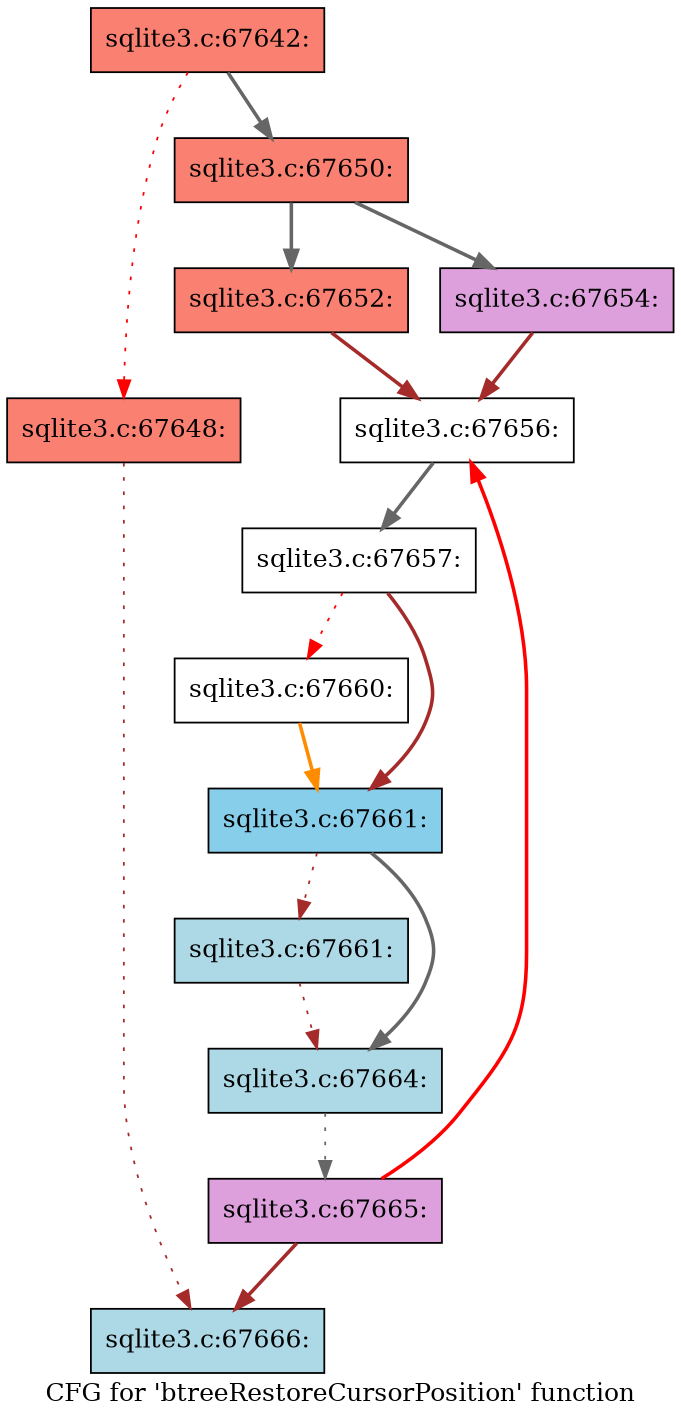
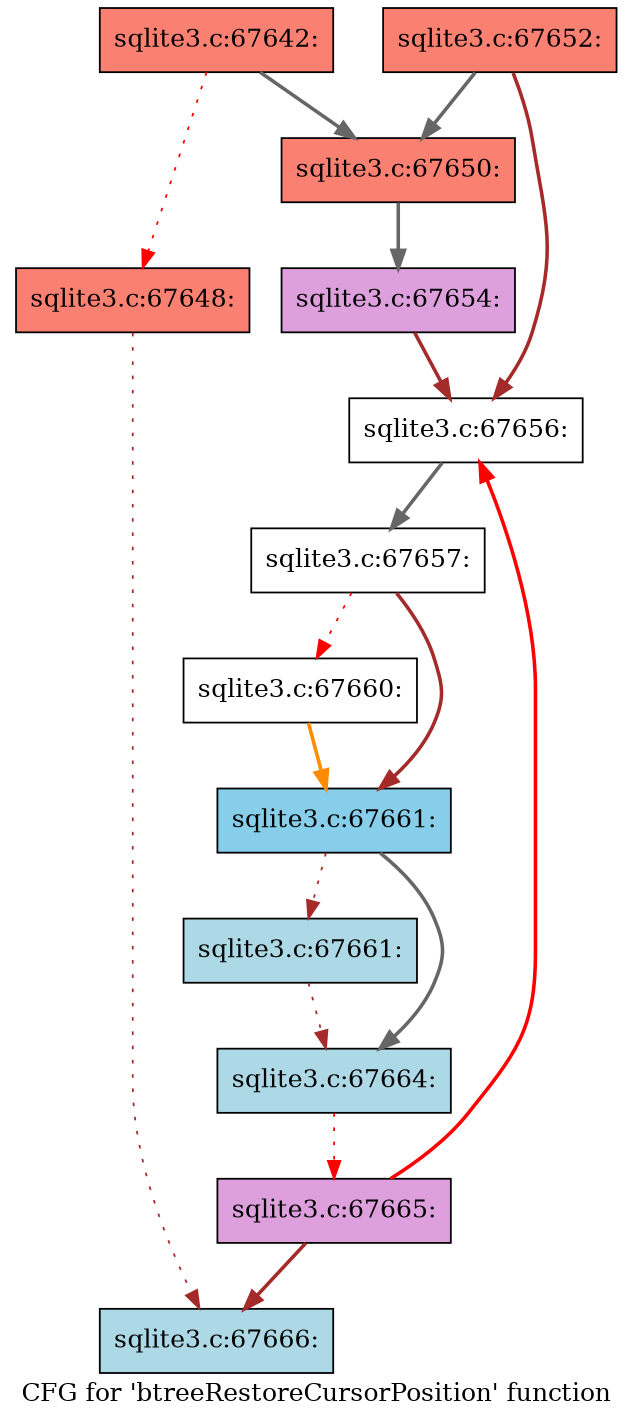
edge "sqlite3.c:67650:" -> "sqlite3.c:67652:": reversed
edge "sqlite3.c:67664:" -> "sqlite3.c:67665:": color gray40 -> red
